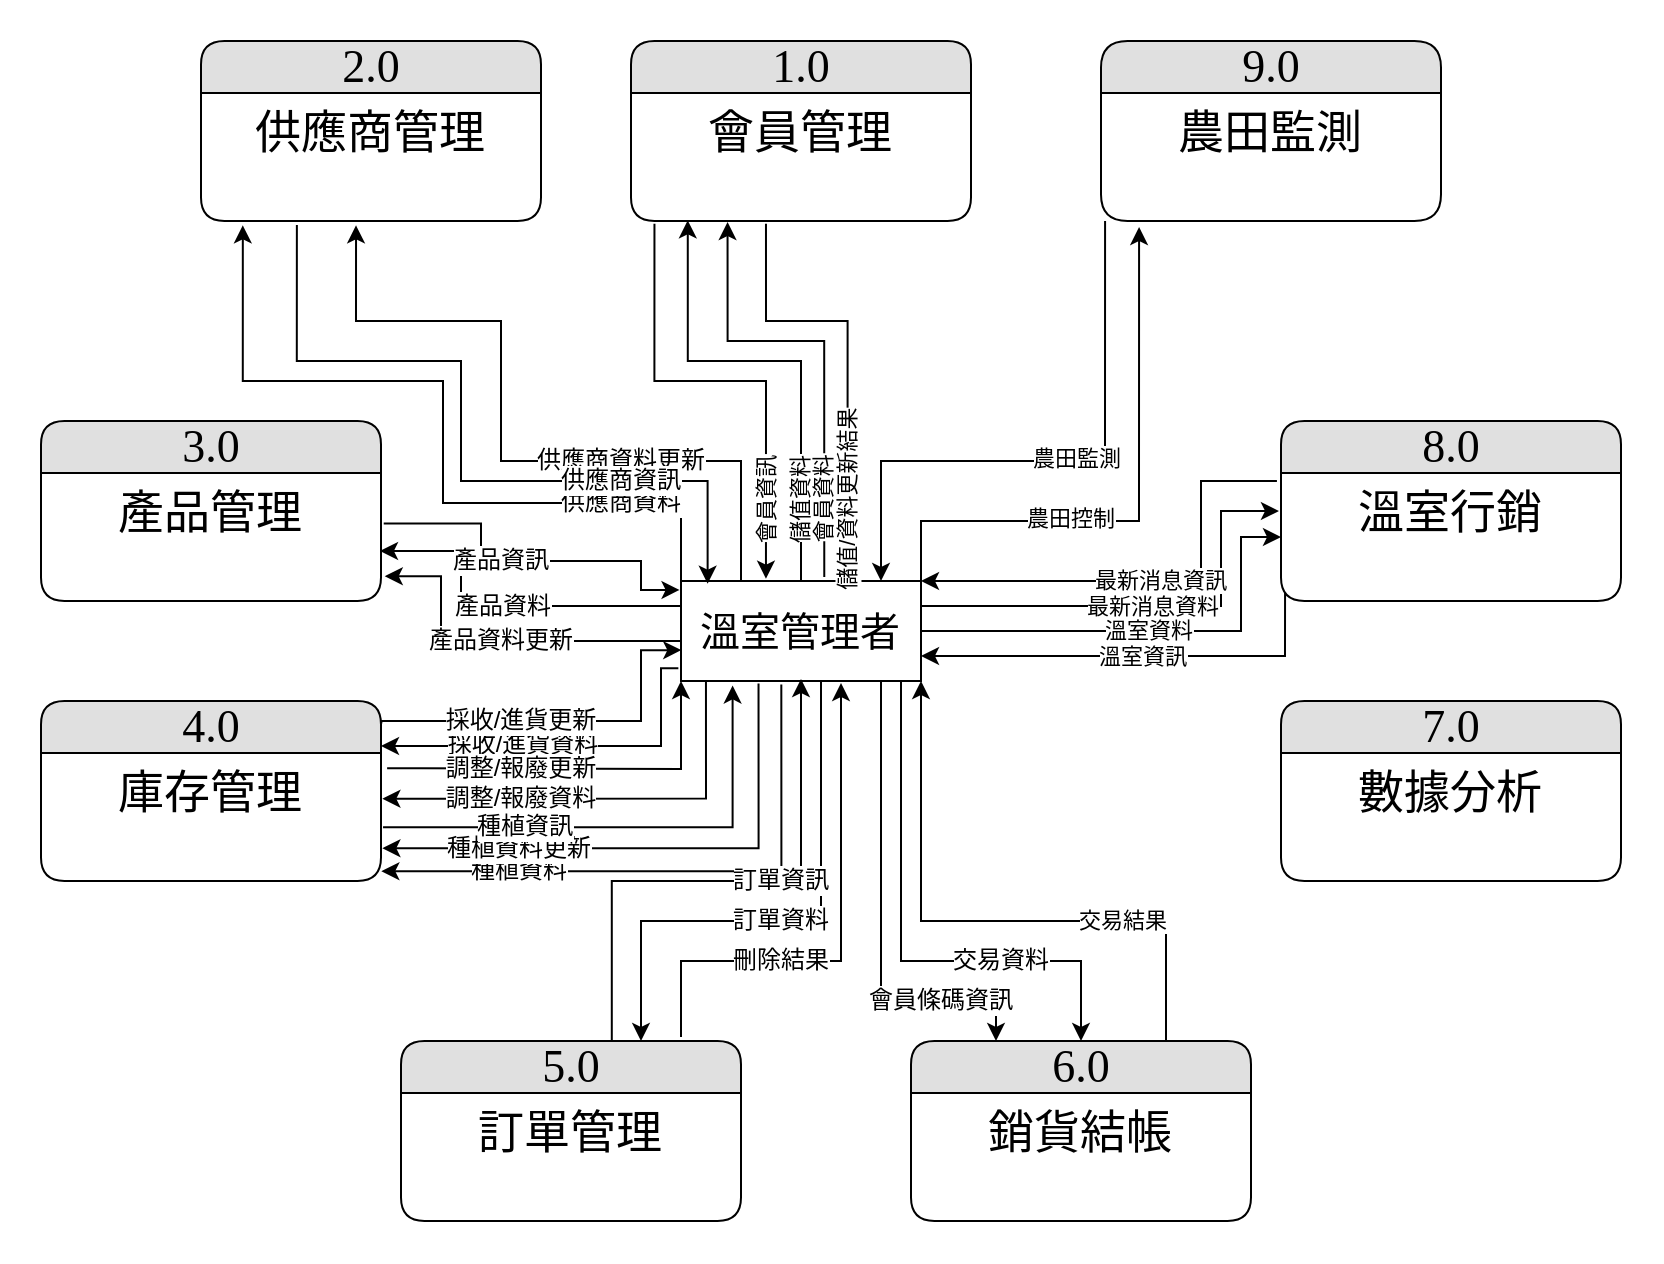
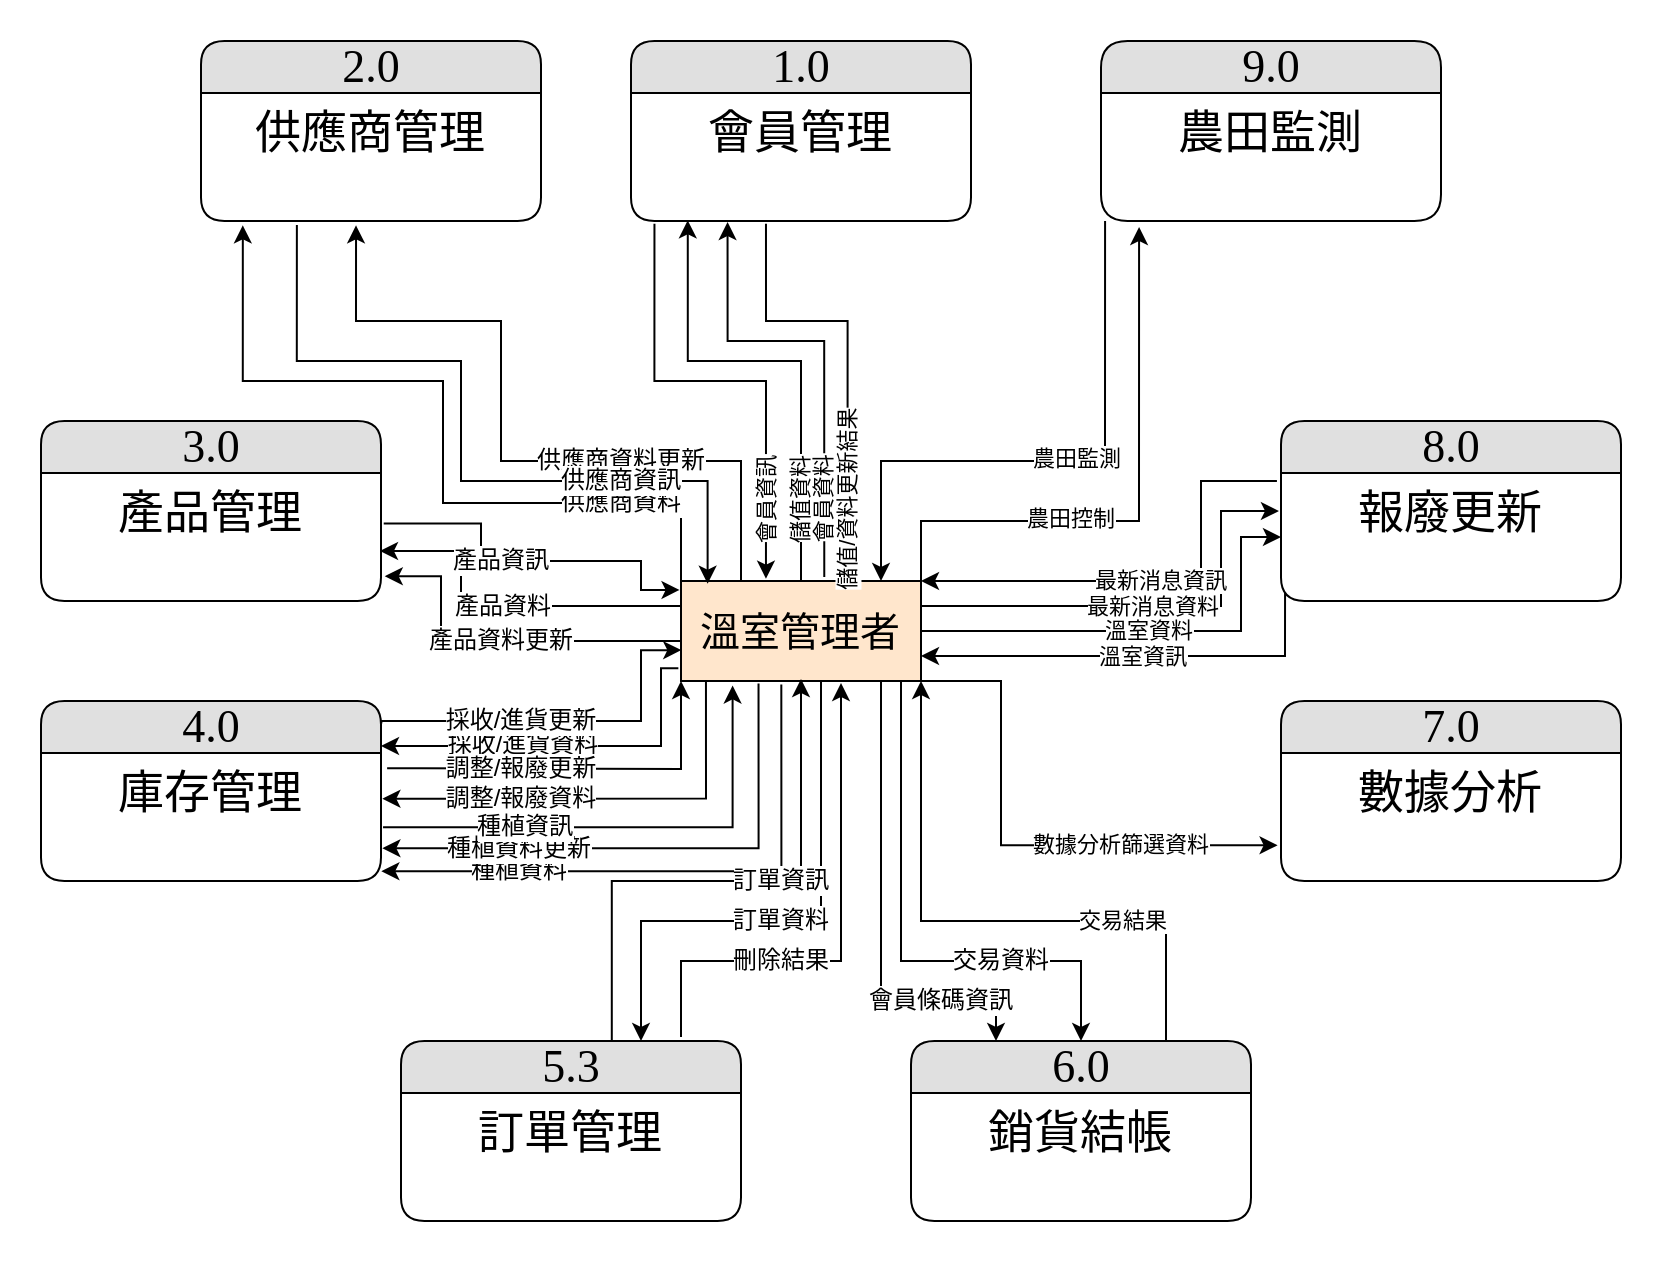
node "溫室行銷": label "溫室行銷" -> "報廢更新"
node "溫室管理者": fillcolor #ffffff -> #ffe6cc
edge "溫室管理者" -> "數據分析": added, label "數據分析篩選資料"
node "5.0": label "5.0" -> "5.3"
